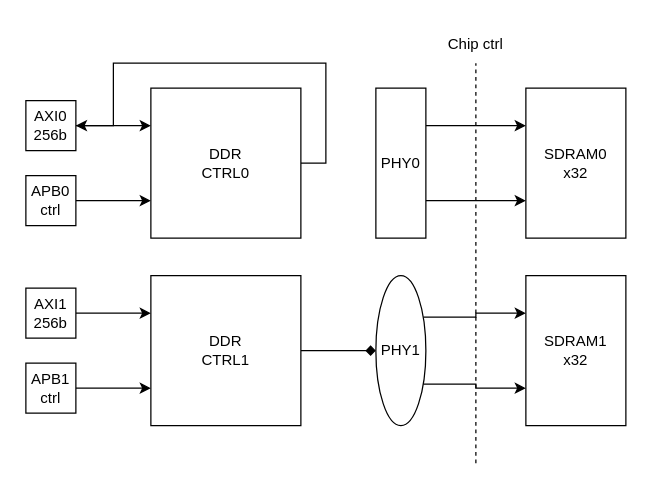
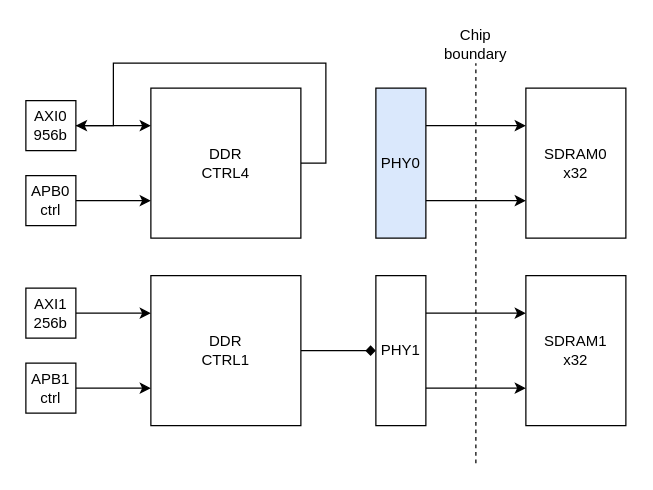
node "Chip ctrl": label "Chip ctrl" -> "Chip boundary"
node "AXI0 256b": label "AXI0 256b" -> "AXI0 956b"
node "DDR CTRL0": label "DDR CTRL0" -> "DDR CTRL4"
node "PHY0": fillcolor #ffffff -> #dae8fc
node "PHY1": shape ellipse -> rectangle
